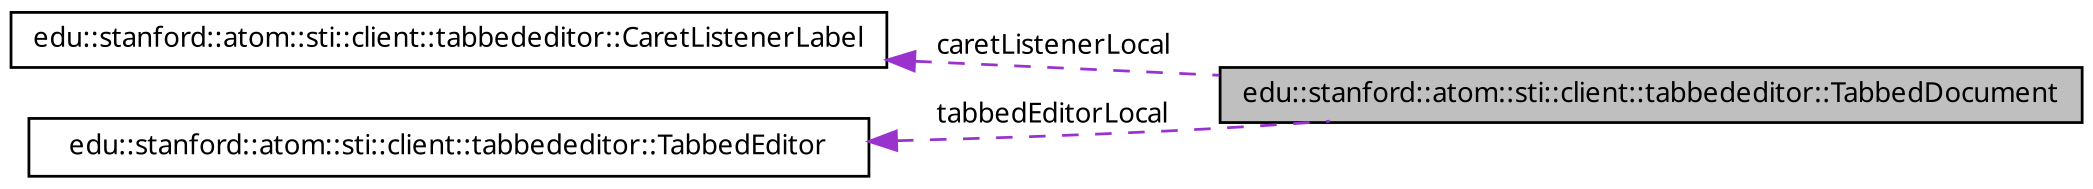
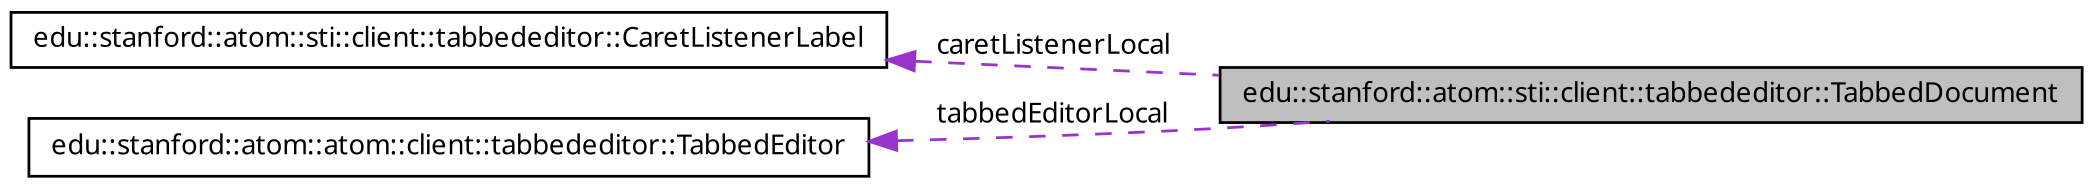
node "edu::stanford::atom::sti::client::tabbededitor::TabbedEditor": label "edu::stanford::atom::sti::client::tabbededitor::TabbedEditor" -> "edu::stanford::atom::atom::client::tabbededitor::TabbedEditor"
